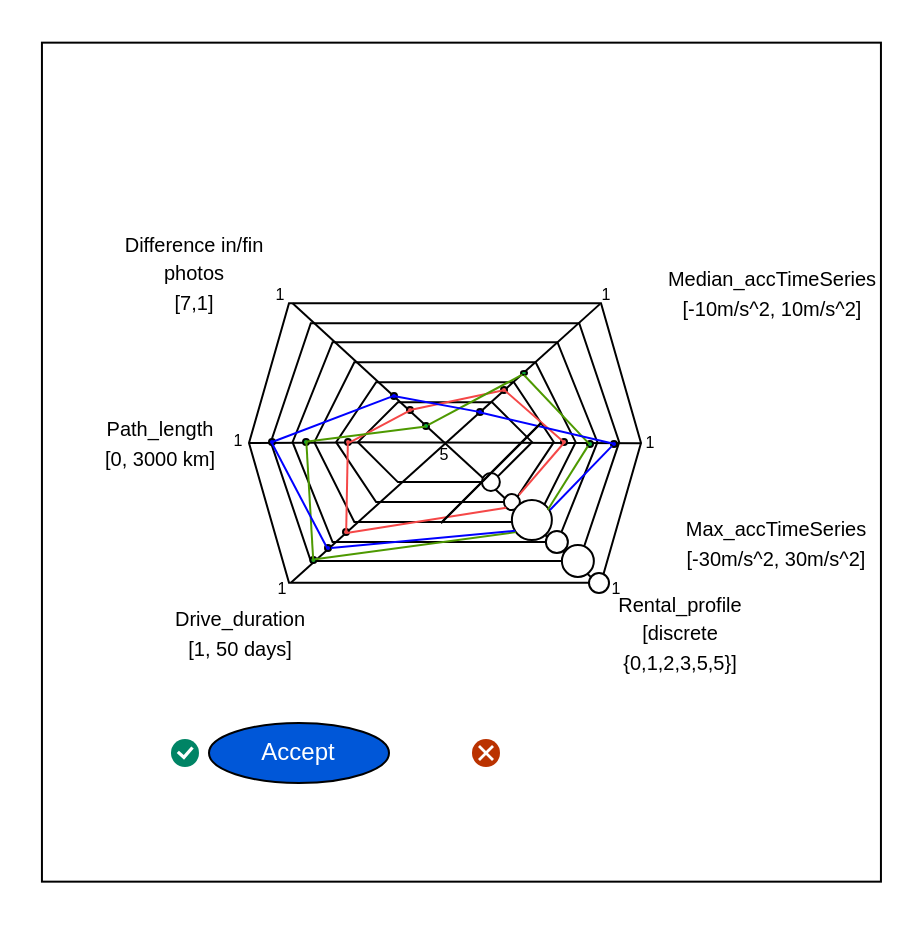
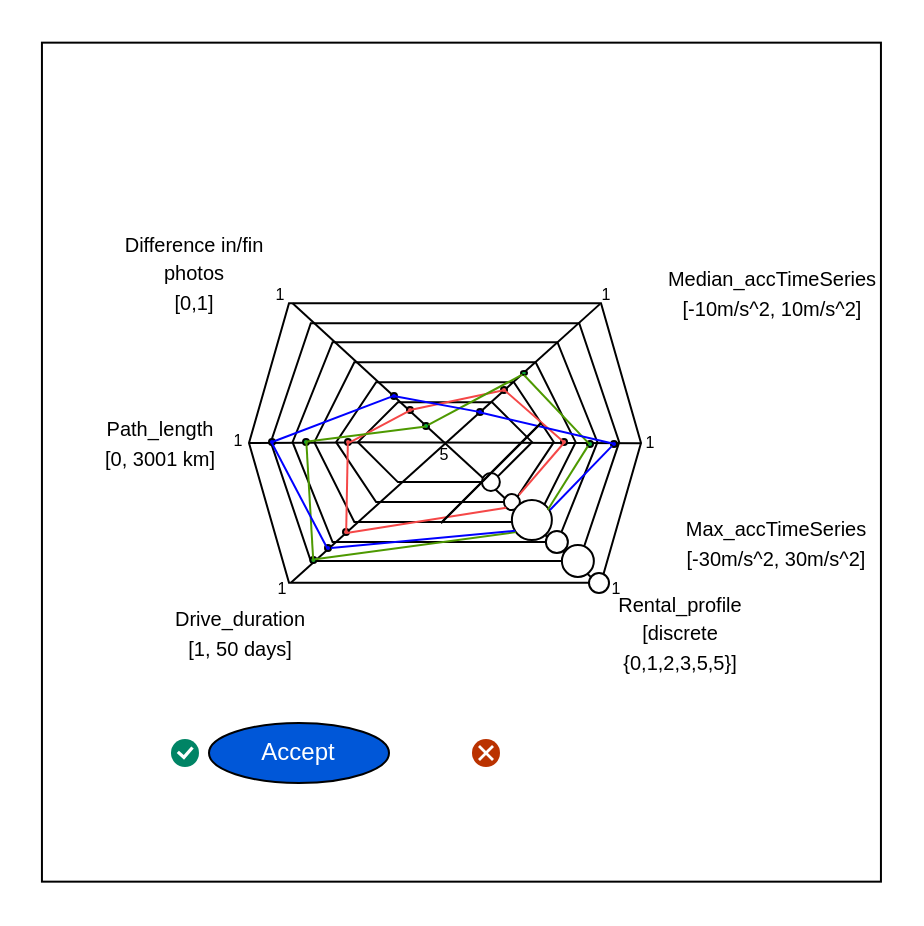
node "Difference in/fin photos [7,1]": label "Difference in/fin photos [7,1]" -> "Difference in/fin photos [0,1]"
node "Path_length [0, 3000 km]": label "Path_length [0, 3000 km]" -> "Path_length [0, 3001 km]"
